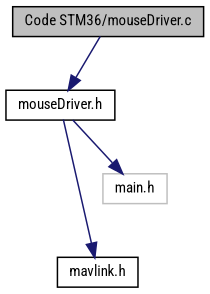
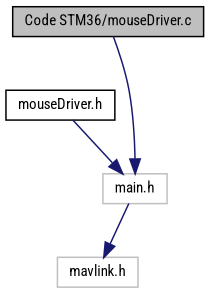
edge "Code STM36/mouseDriver.c" -> "mouseDriver.h": now "Code STM36/mouseDriver.c" -> "main.h"
edge "mouseDriver.h" -> "mavlink.h": now "main.h" -> "mavlink.h"
node "mavlink.h": color black -> grey75
